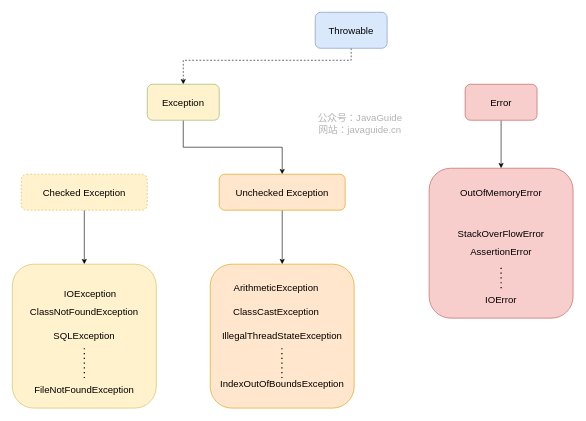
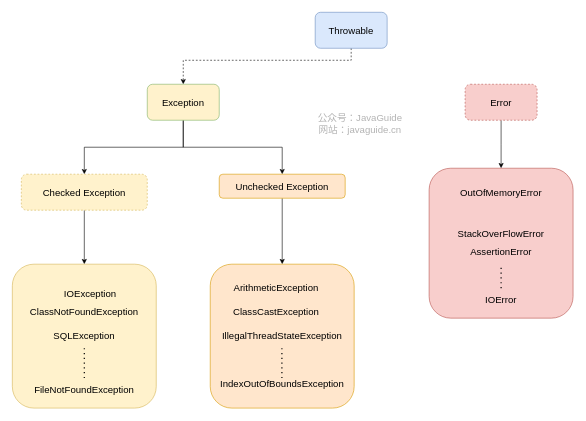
node "Error": style solid -> dashed
edge "Exception" -> "Checked Exception": added
node "Unchecked Exception": size 126x36 -> 126x24
